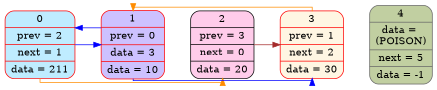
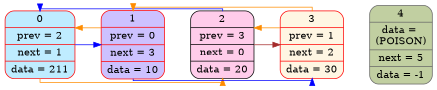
edge "2" -> "0": added
edge "1" -> "0": color blue -> darkorange
edge "3" -> "2": added
node "1": text "data = 3" -> "next = 3"
